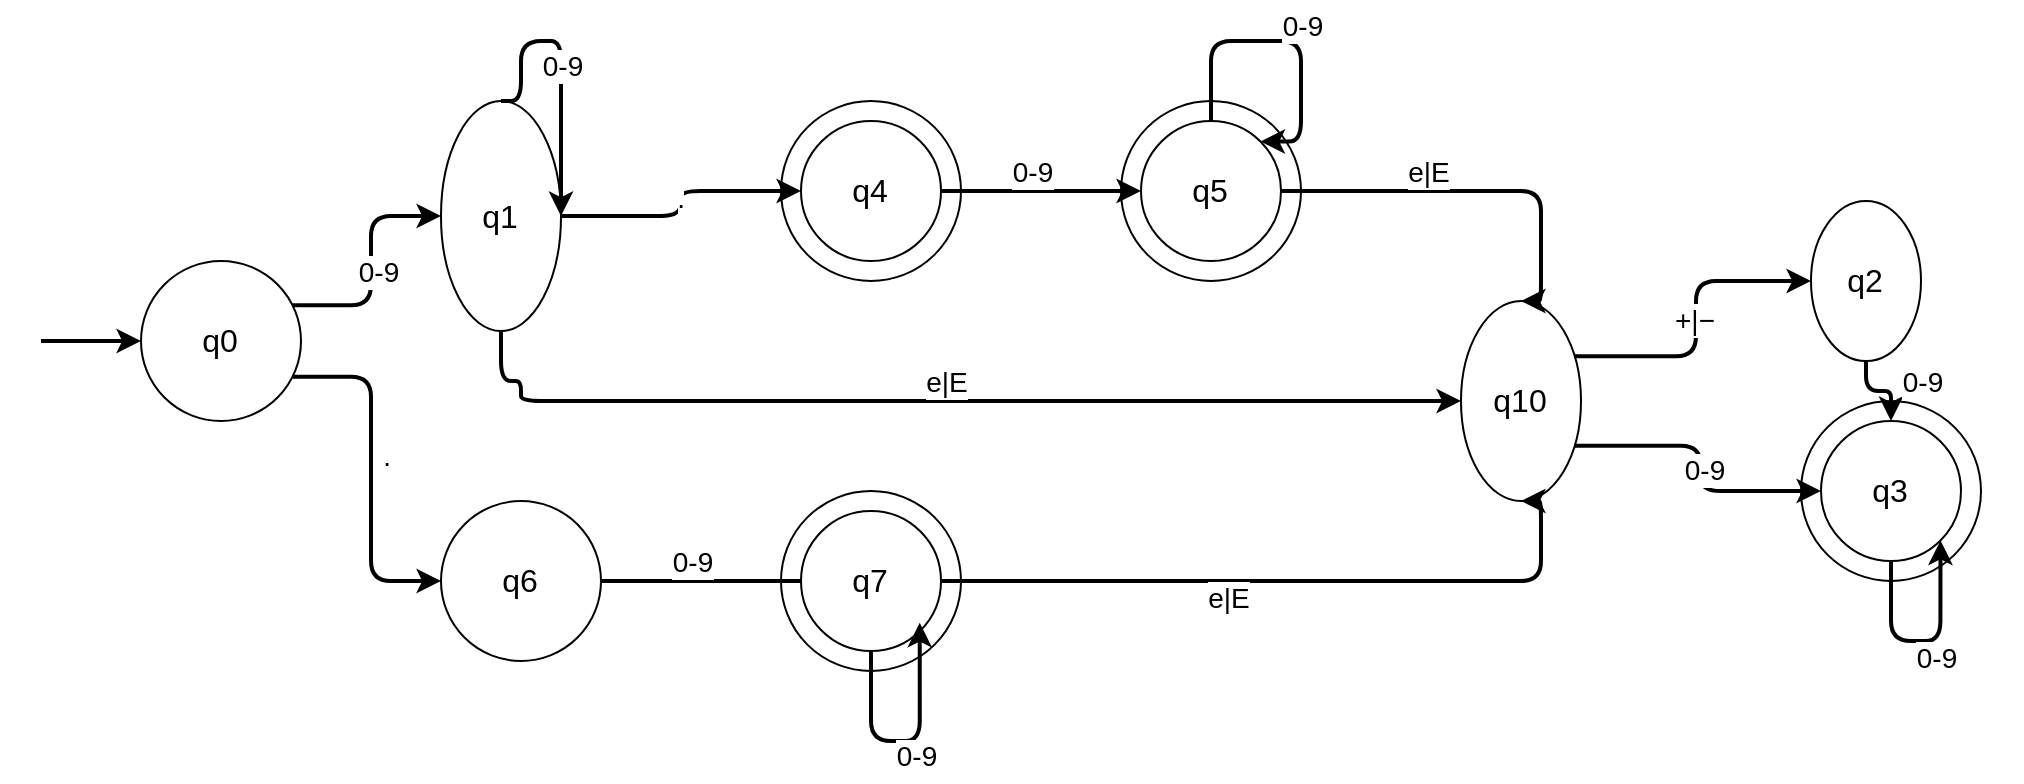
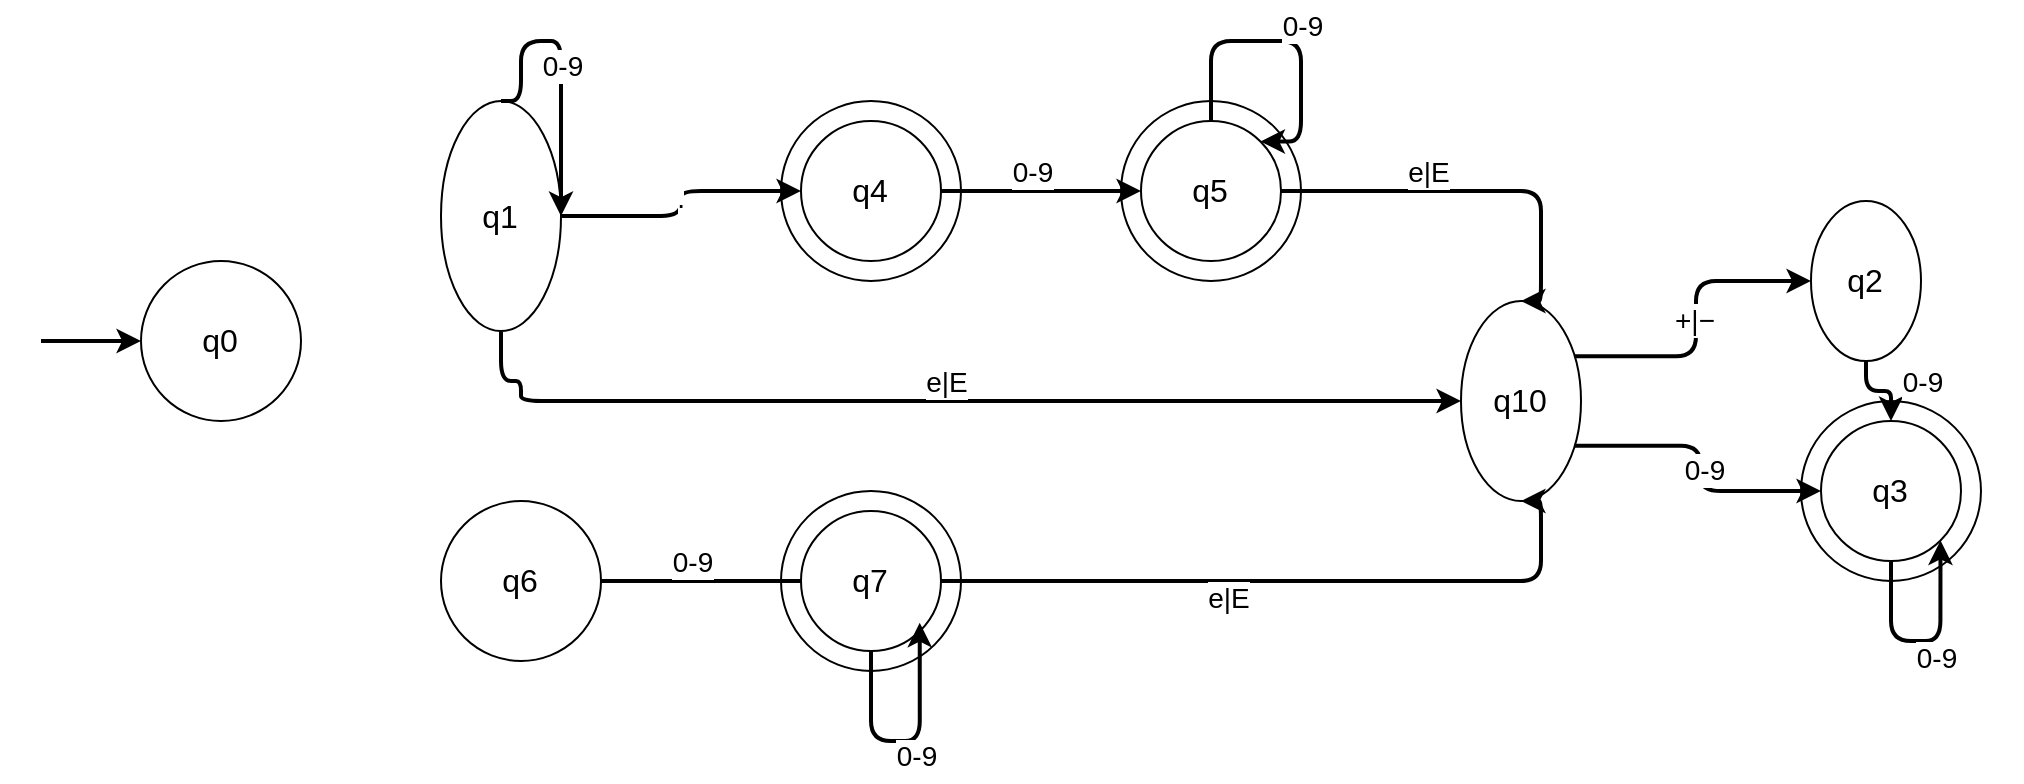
edge "q0" -> "q1": removed, label "0-9"
edge "q0" -> "q6": removed, label "."
